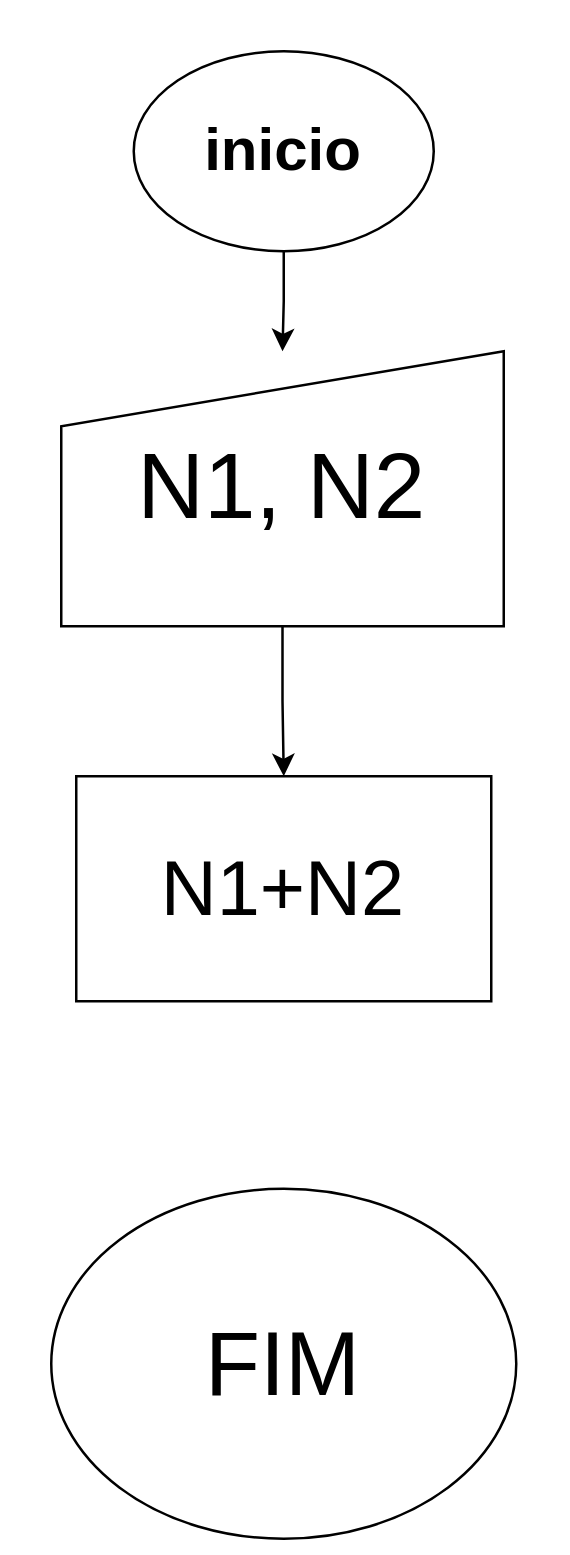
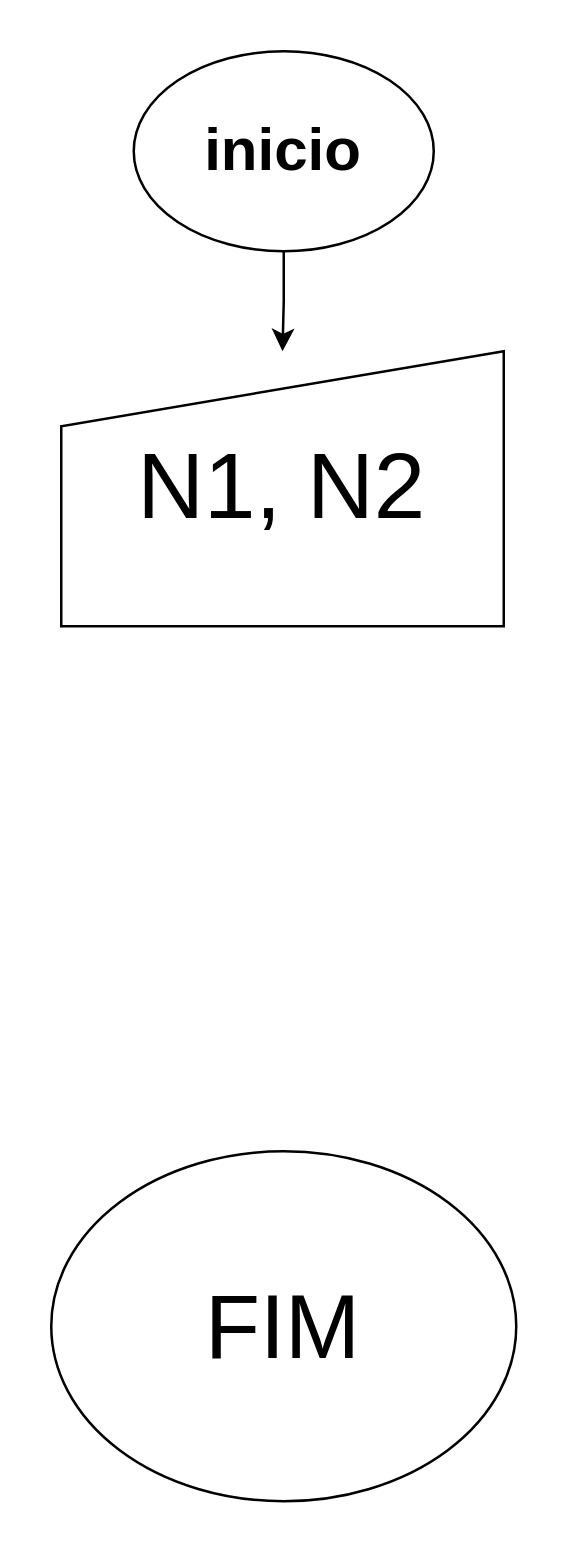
edge "N1, N2" -> "N1+N2": removed
node "N1+N2": removed
node "FIM": moved (284, 1364) -> (284, 1326)
